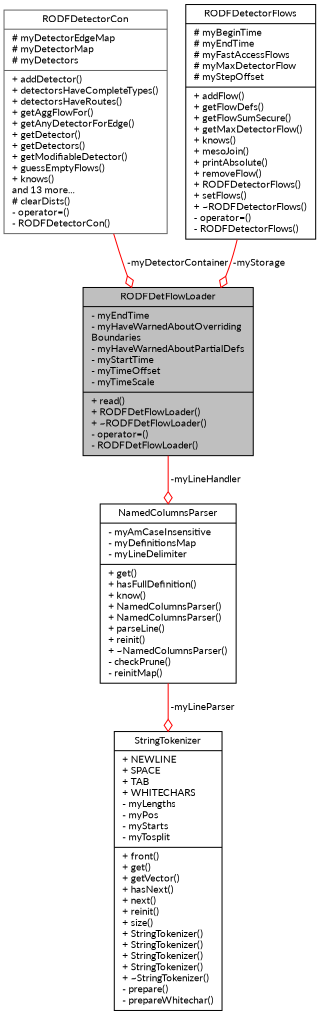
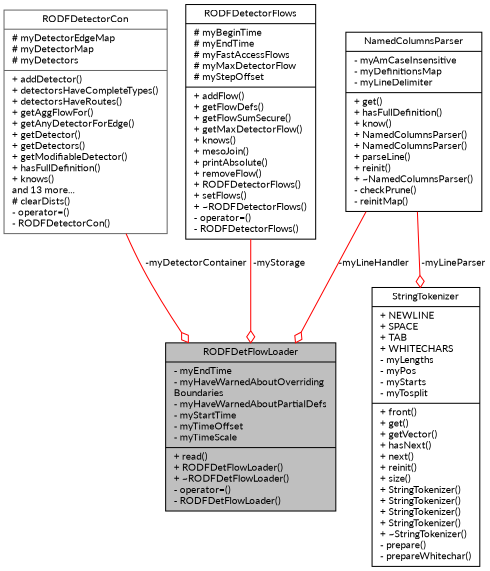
node "RODFDetectorCon": text "+ guessEmptyFlows()" -> "+ hasFullDefinition()"
edge "RODFDetFlowLoader" -> "NamedColumnsParser": reversed
